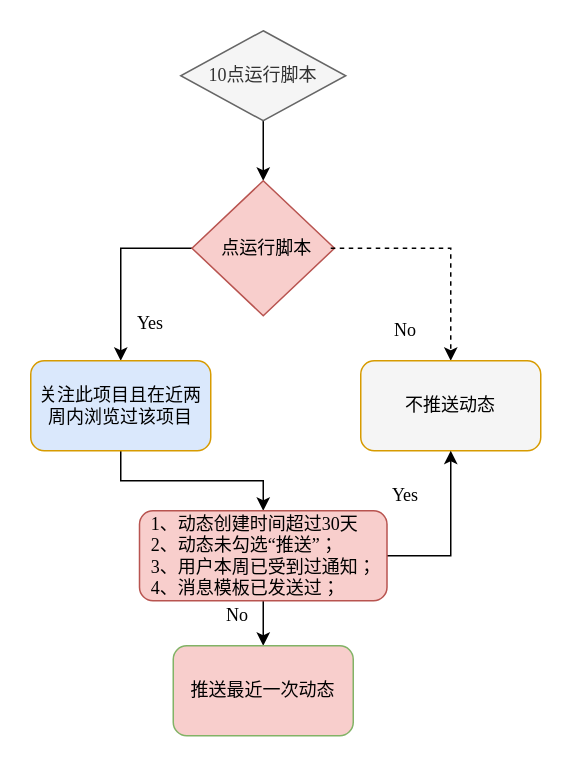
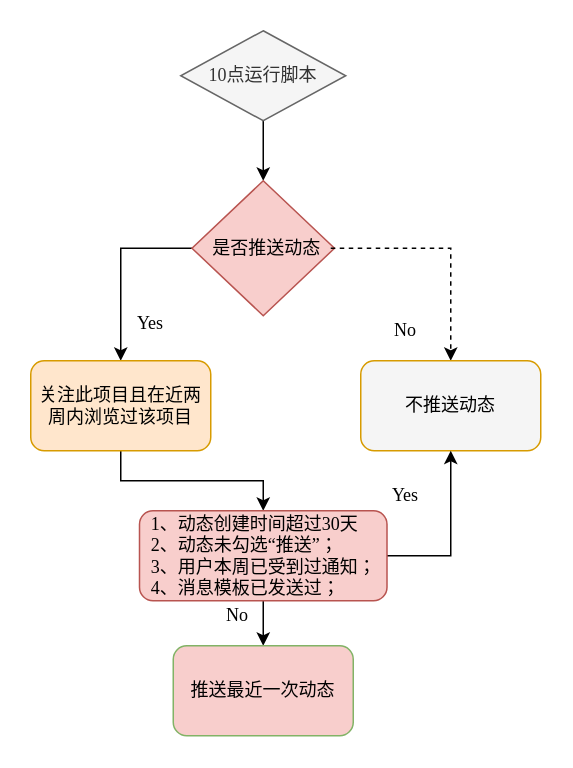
node "点运行脚本": label "点运行脚本" -> "是否推送动态"
node "关注此项目且在近两周内浏览过该项目": fillcolor #dae8fc -> #ffe6cc
